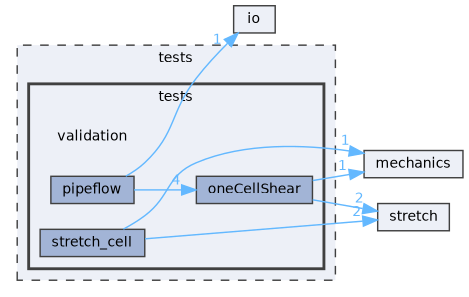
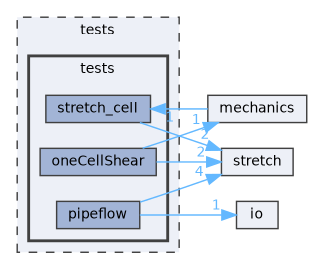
node "validation": removed
edge "stretch_cell" -> "mechanics": reversed
edge "pipeflow" -> "oneCellShear": now "pipeflow" -> "stretch"
